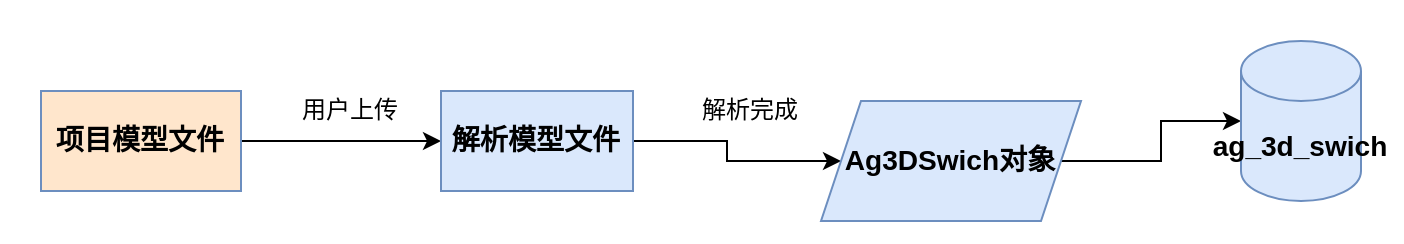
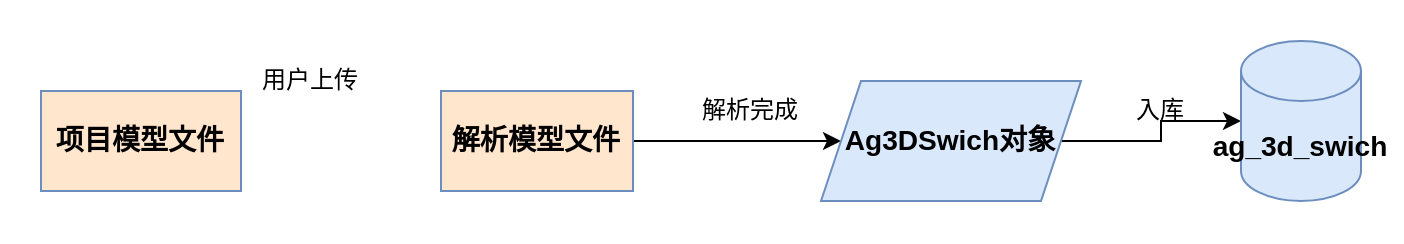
node "用户上传": moved (351, 111) -> (311, 81)
node "入库": added
edge "项目模型文件" -> "解析模型文件": removed
node "解析模型文件": fillcolor #dae8fc -> #ffe6cc
node "Ag3DSwich对象": moved (951, 161) -> (951, 141)
